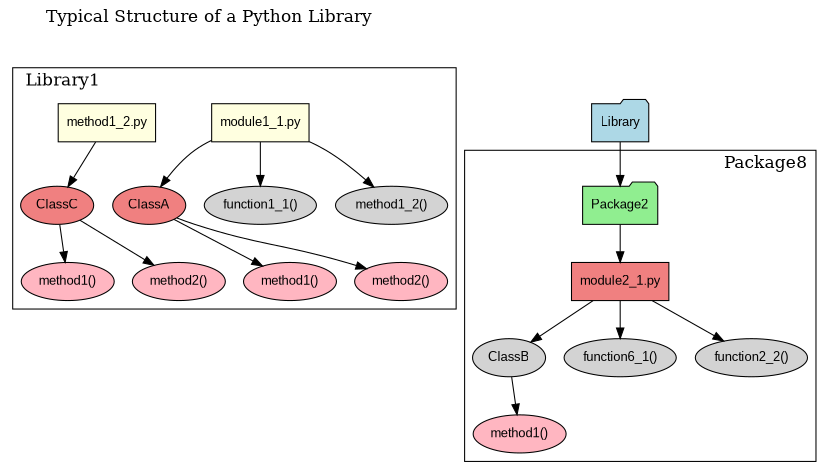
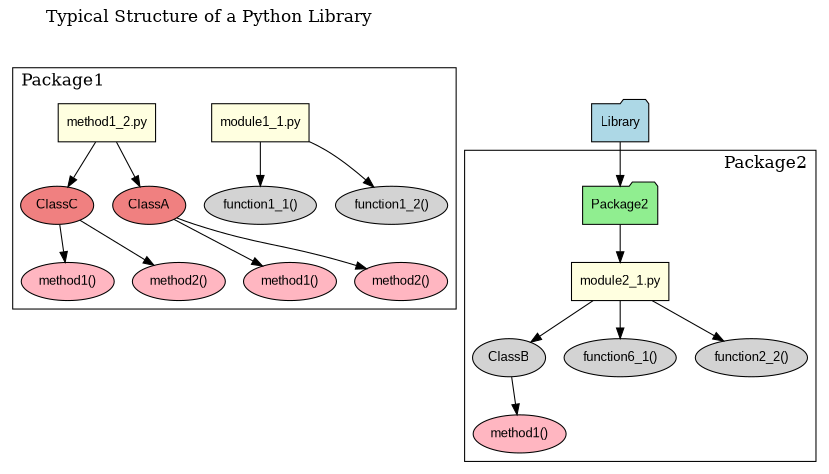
cluster "Library1": label "Library1" -> "Package1"
edge "module1_1.py" -> "ClassA": now "method1_2.py" -> "ClassA"
cluster "Package8": label "Package8" -> "Package2"
node "method1_2()": label "method1_2()" -> "function1_2()"
node "module2_1.py": fillcolor lightcoral -> lightyellow
